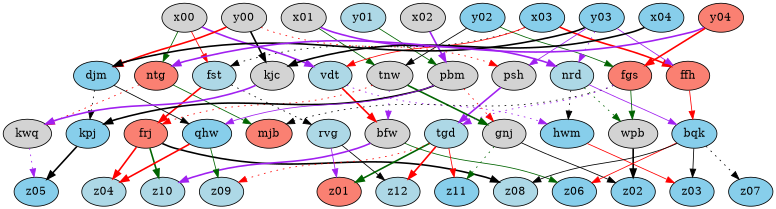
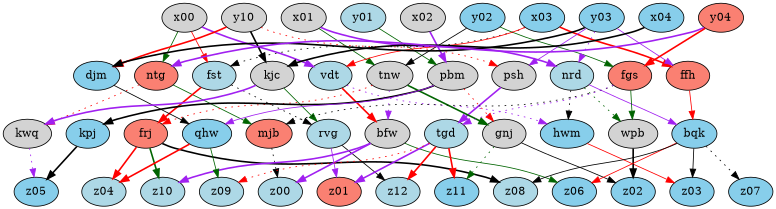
node "y00": label "y00" -> "y10"
edge "kjc" -> "rvg": added
edge "djm" -> "kpj": removed
edge "tgd" -> "z01": color darkgreen -> purple
edge "tgd" -> "z11": style solid -> bold
node "z00": added
